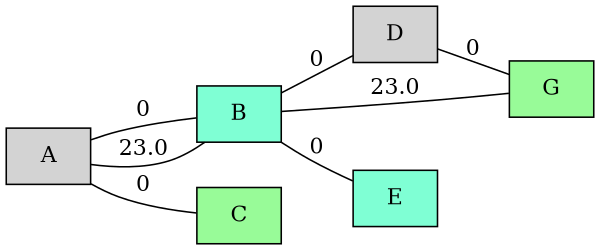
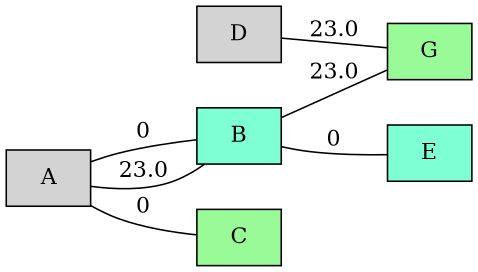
edge "D" -- "G": label "0" -> "23.0"
edge "D" -- "B": removed, label "0"
